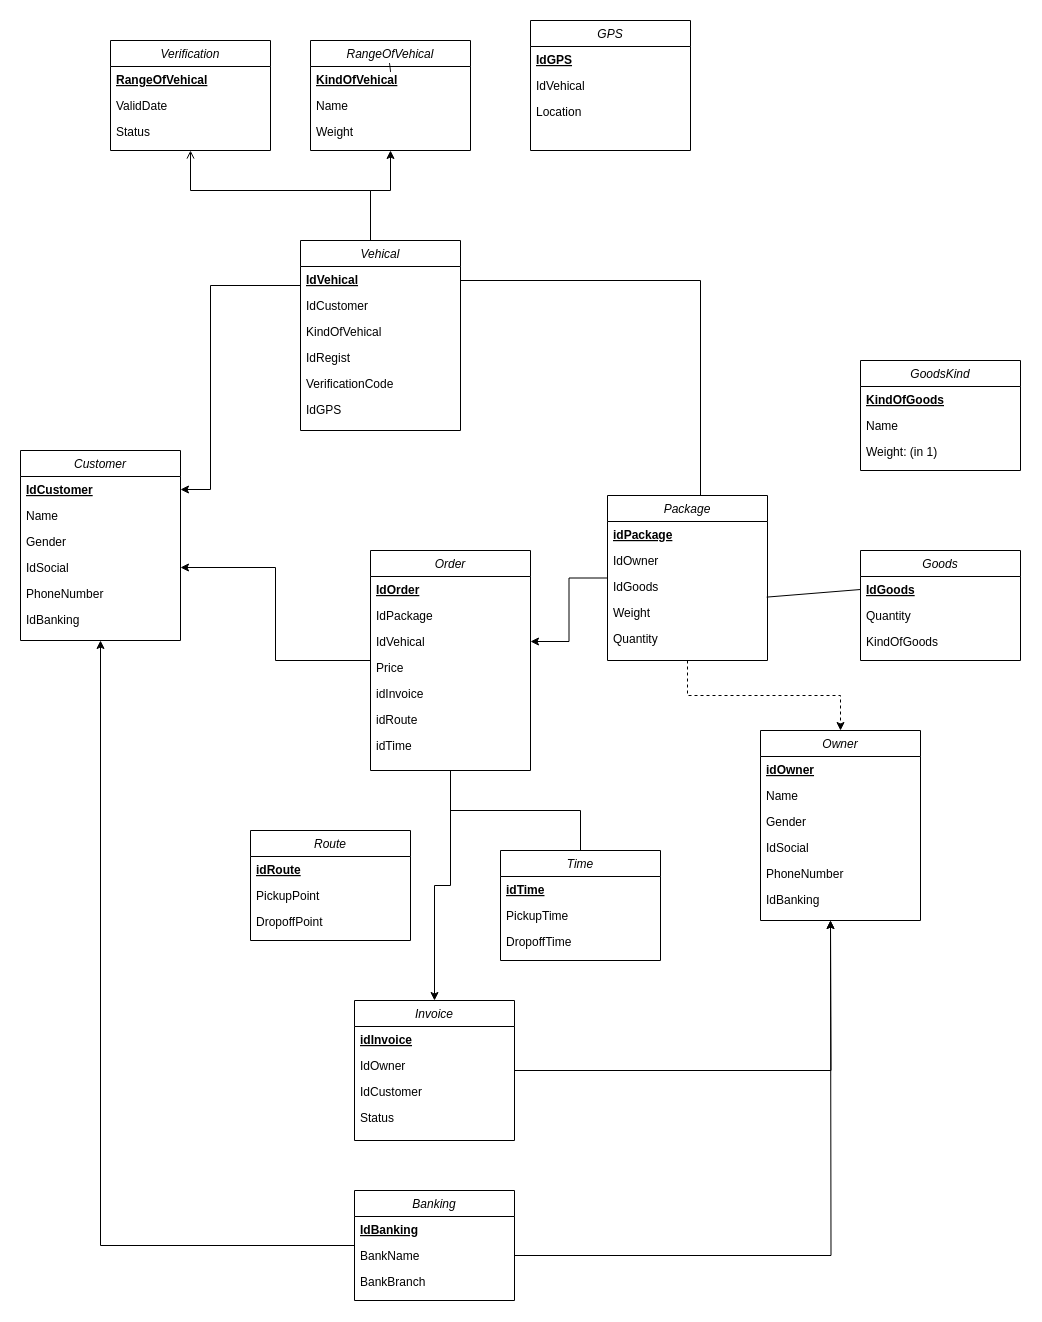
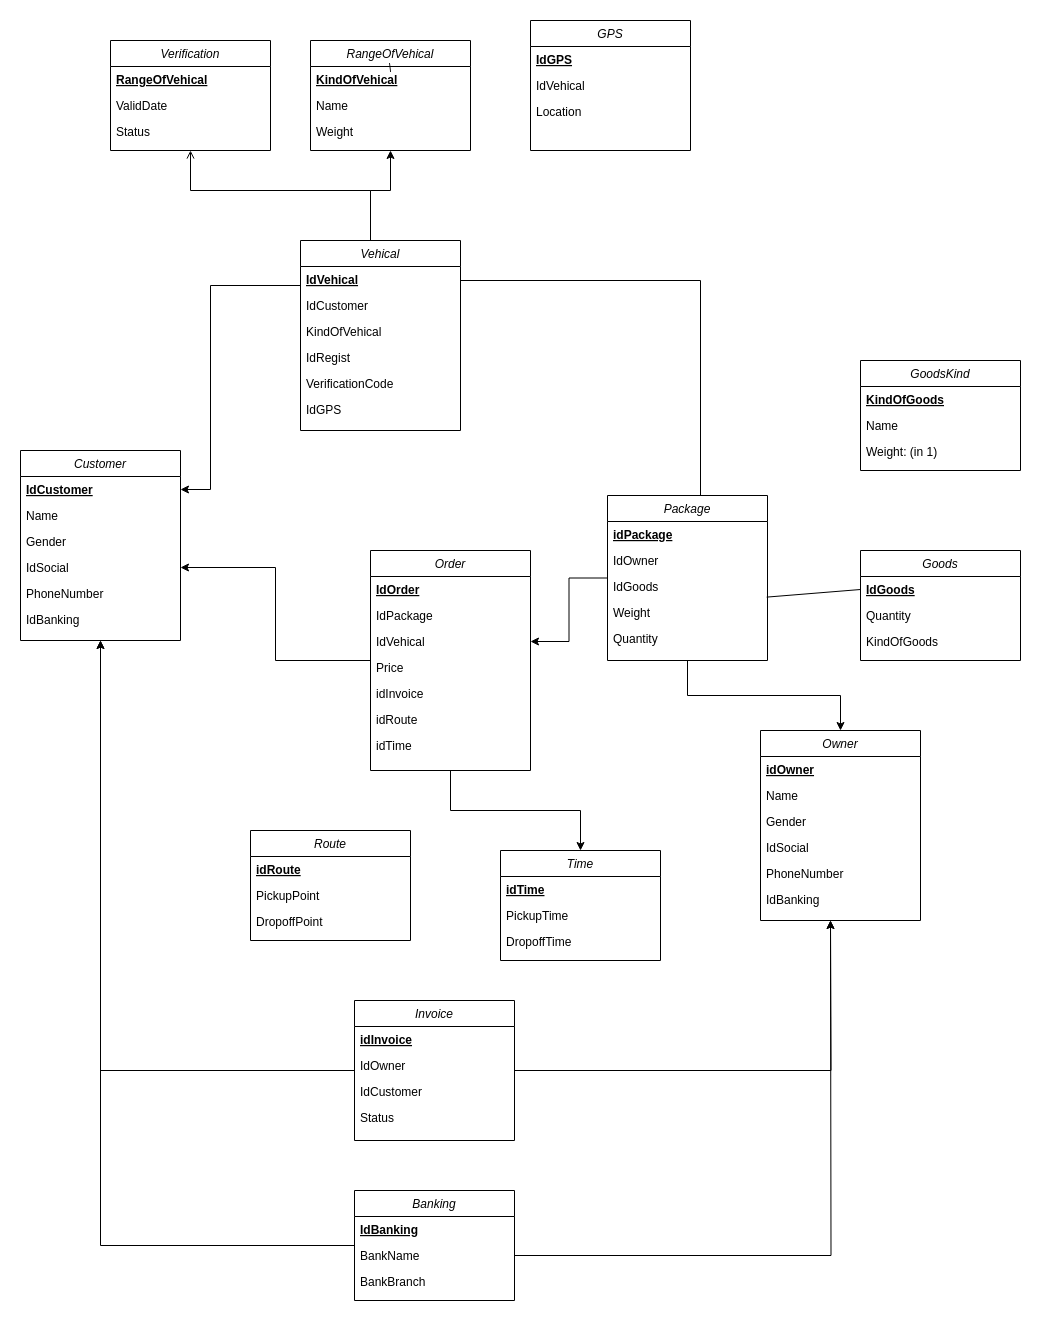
edge "Package" -> "Owner": style dashed -> solid
edge "Order" -- "Time": arrowhead none -> classic
edge "Order" -> "Invoice": removed
edge "Invoice" -> "Customer": added
